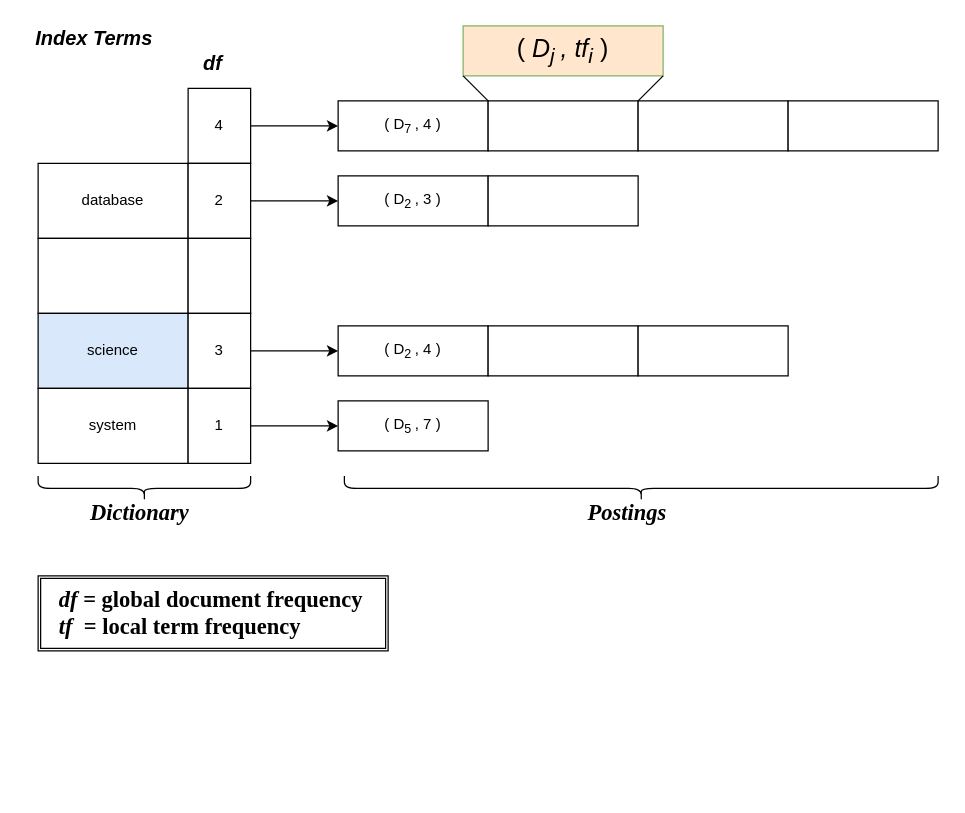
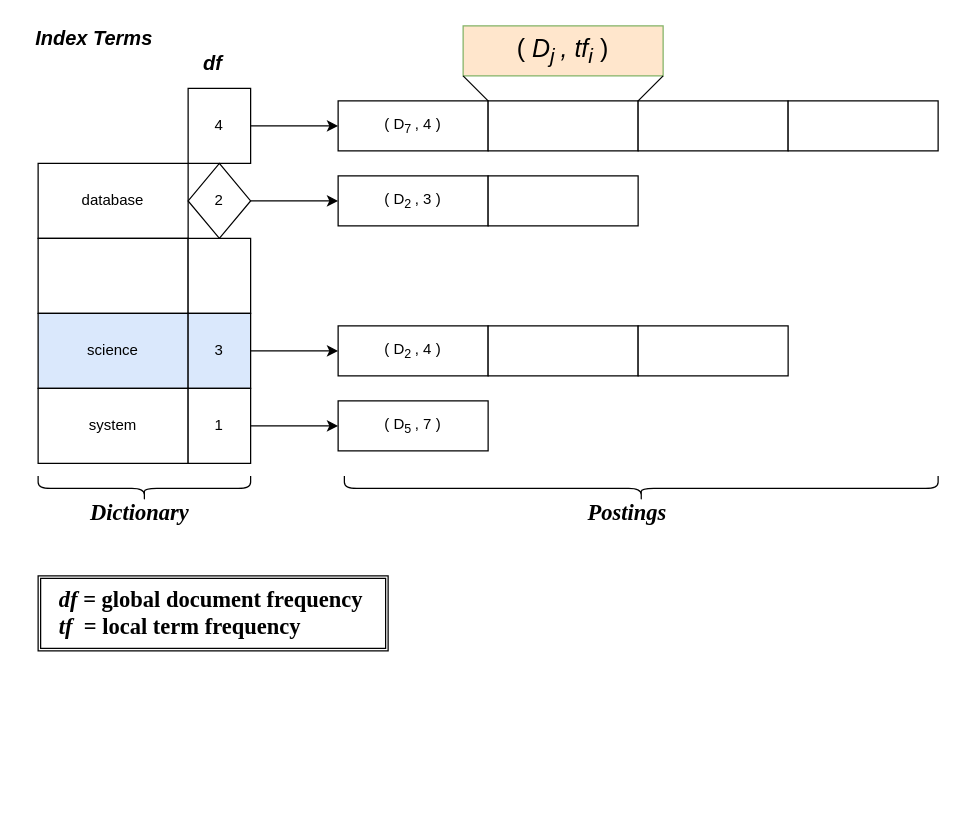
node "2": shape rectangle -> diamond
node "3": fillcolor #ffffff -> #dae8fc
